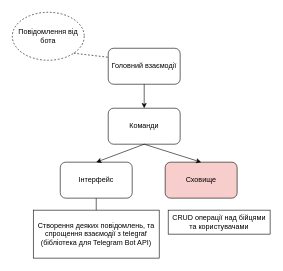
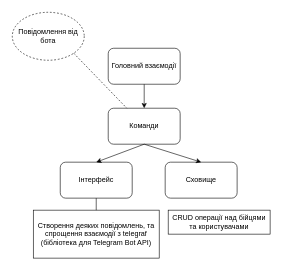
edge "Повідомлення від бота" -- "Головний взаємодії": now "Повідомлення від бота" -- "Команди"
node "Сховище": fillcolor #f8cecc -> #ffffff
